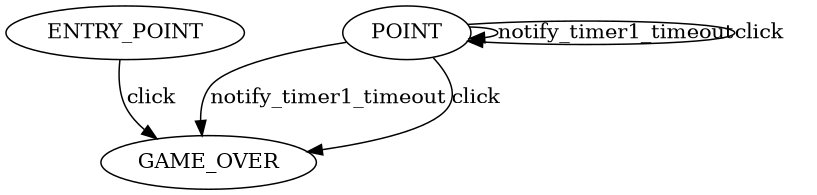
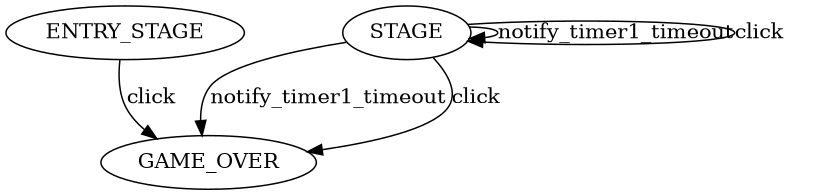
node "ENTRY_POINT": label "ENTRY_POINT" -> "ENTRY_STAGE"
node "POINT": label "POINT" -> "STAGE"
